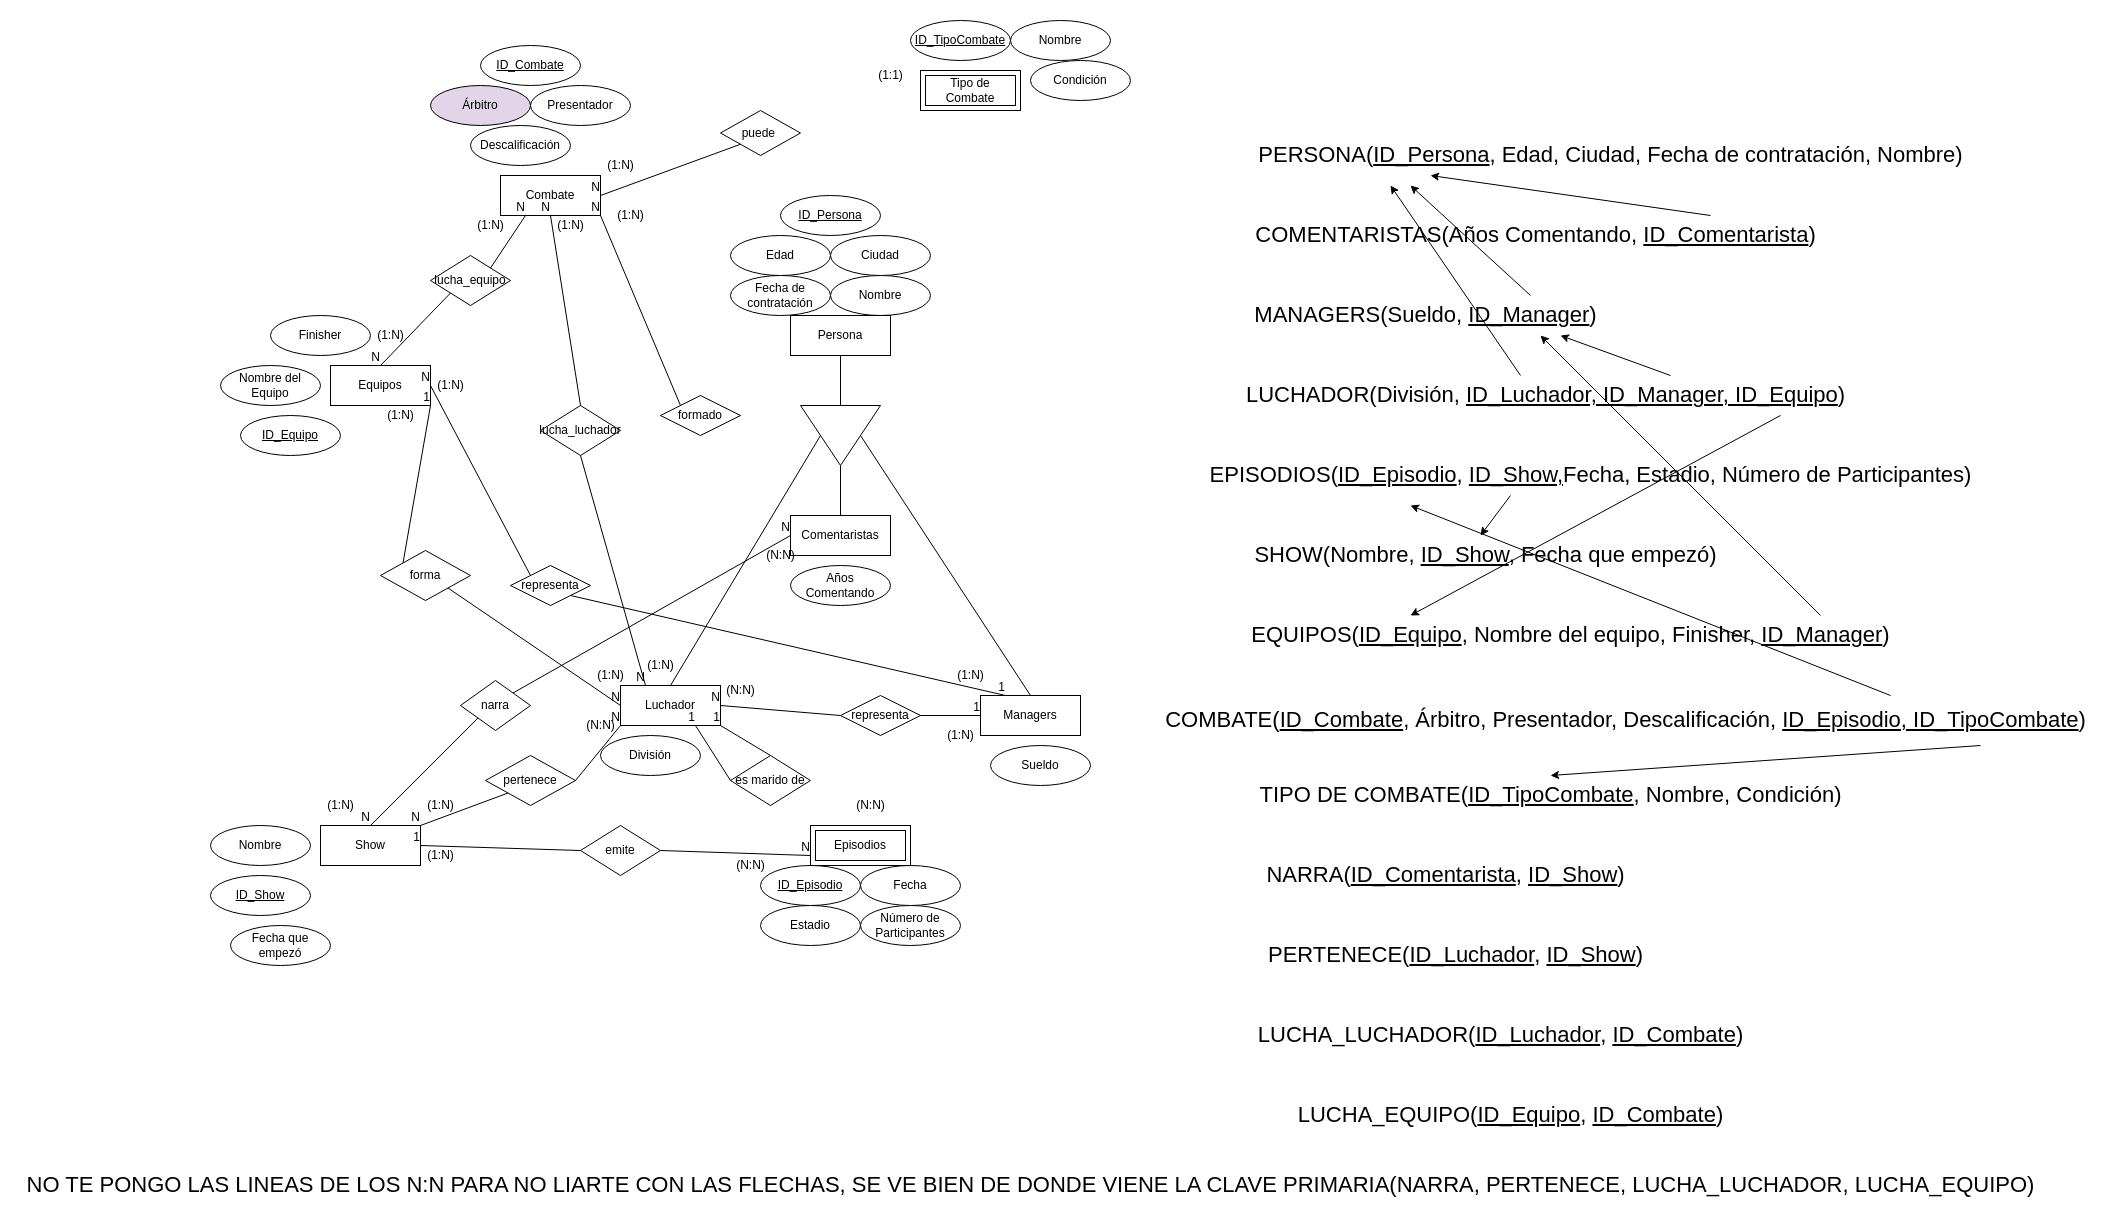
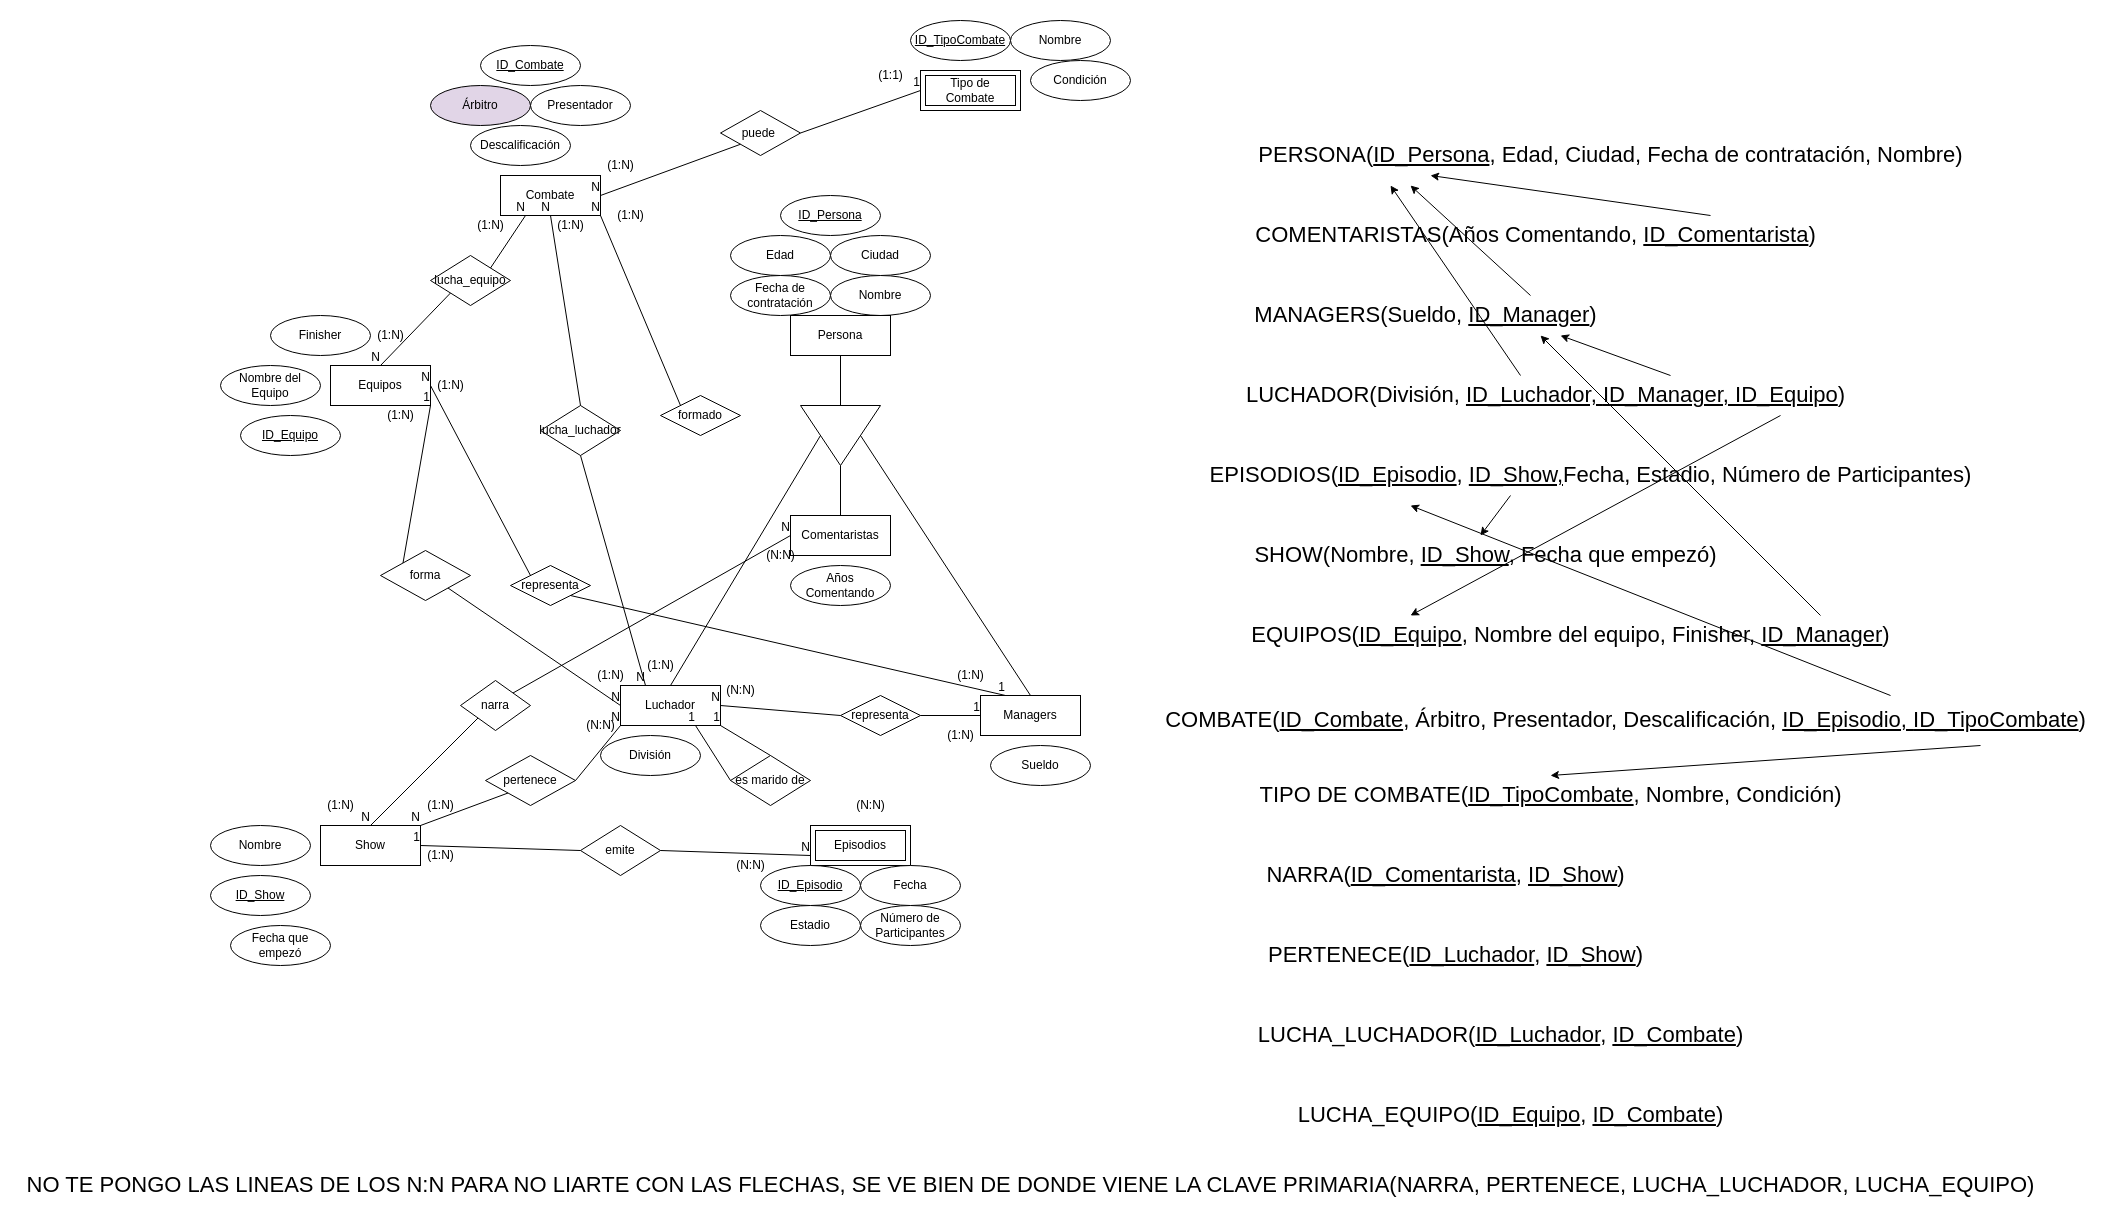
edge "Tipo de Combate" -- "puede": added, label "1"
